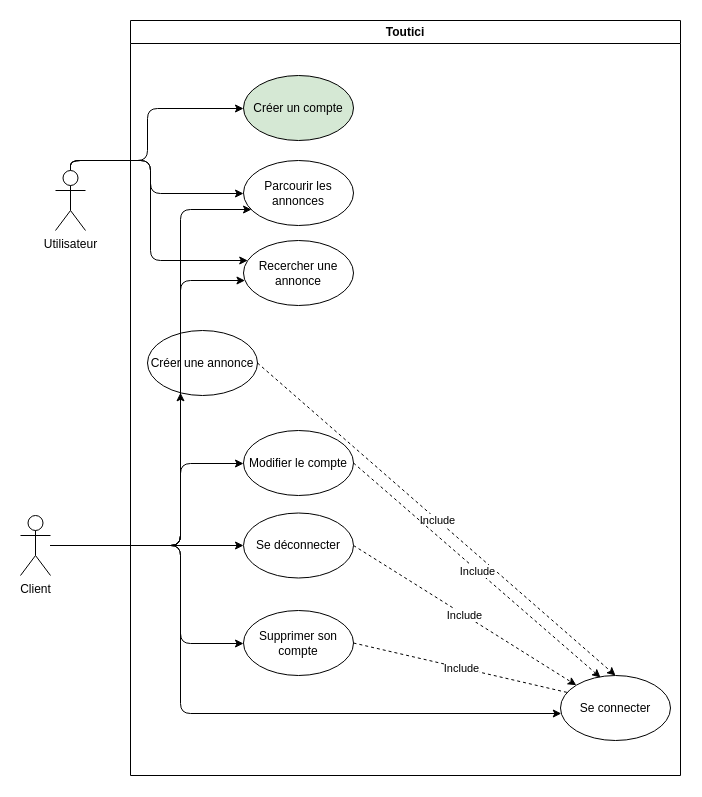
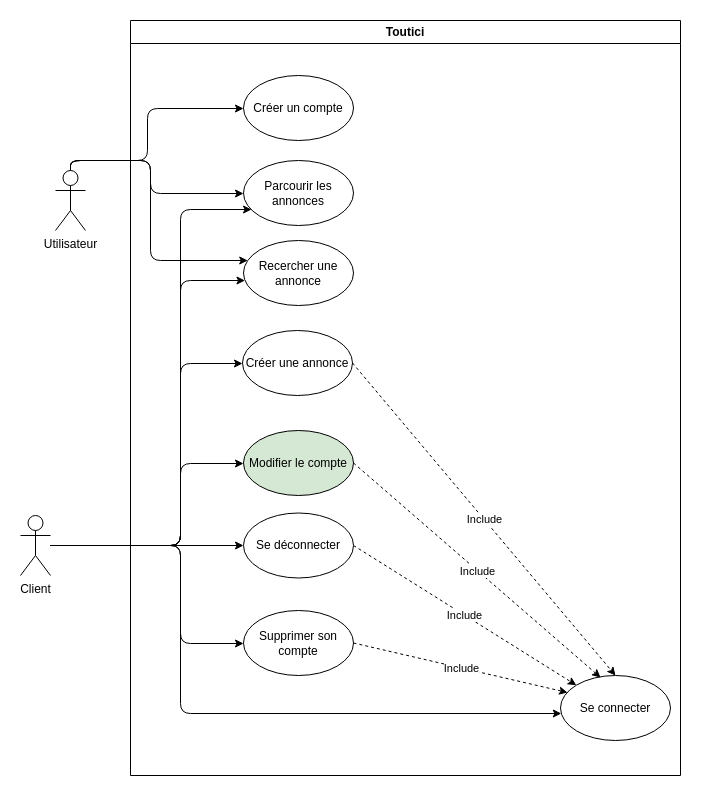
node "Créer un compte": fillcolor #d5e8d4 -> #ffffff
node "Créer une annonce": moved (203, 363) -> (298, 363)
node "Modifier le compte": fillcolor #ffffff -> #d5e8d4
edge "Supprimer son compte" -- "Se connecter": arrowhead none -> classic
